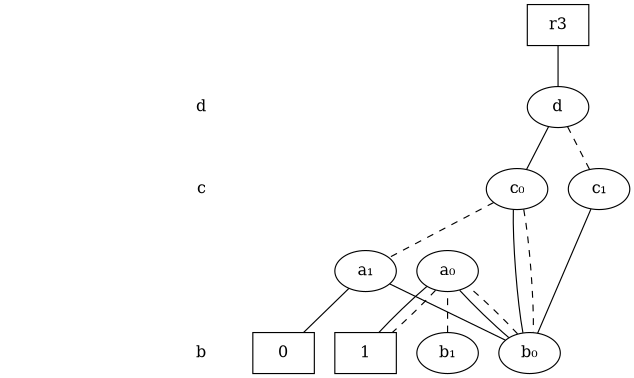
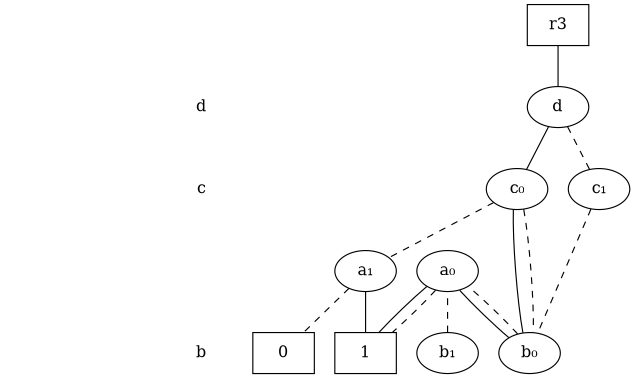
edge "c₁" -- "b₀": style solid -> dashed
edge "a₁" -- "b₀": now "a₁" -- "1"
edge "a₁" -- "0": style solid -> dashed
